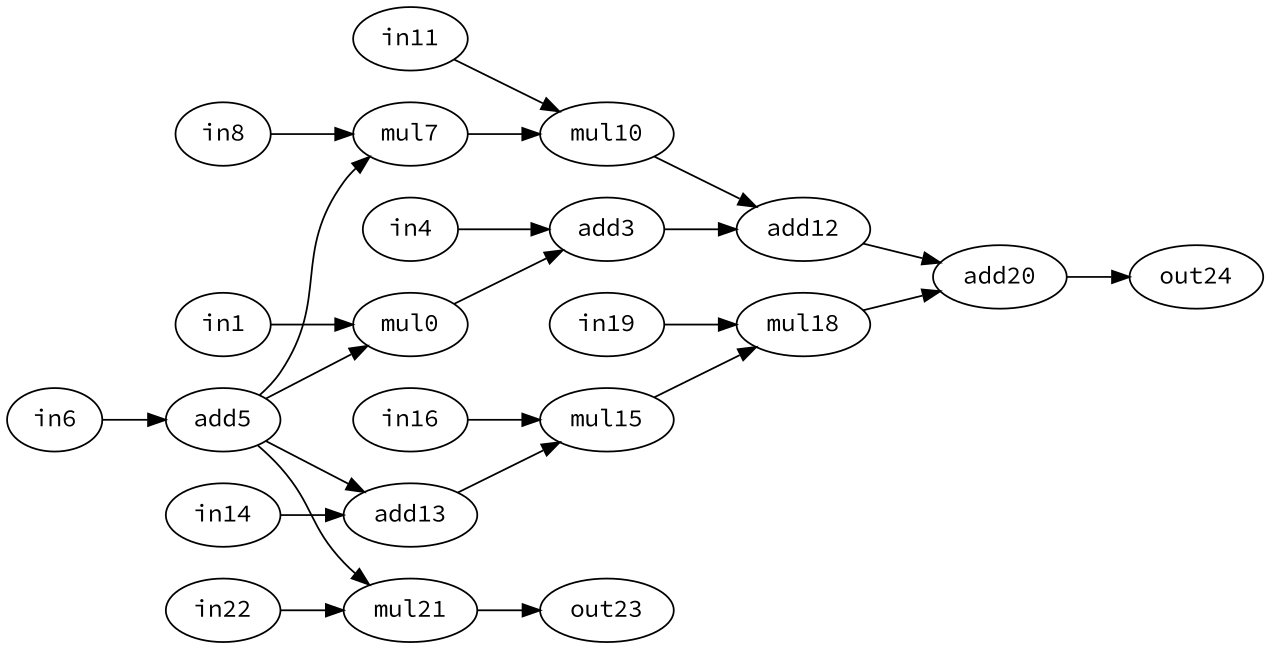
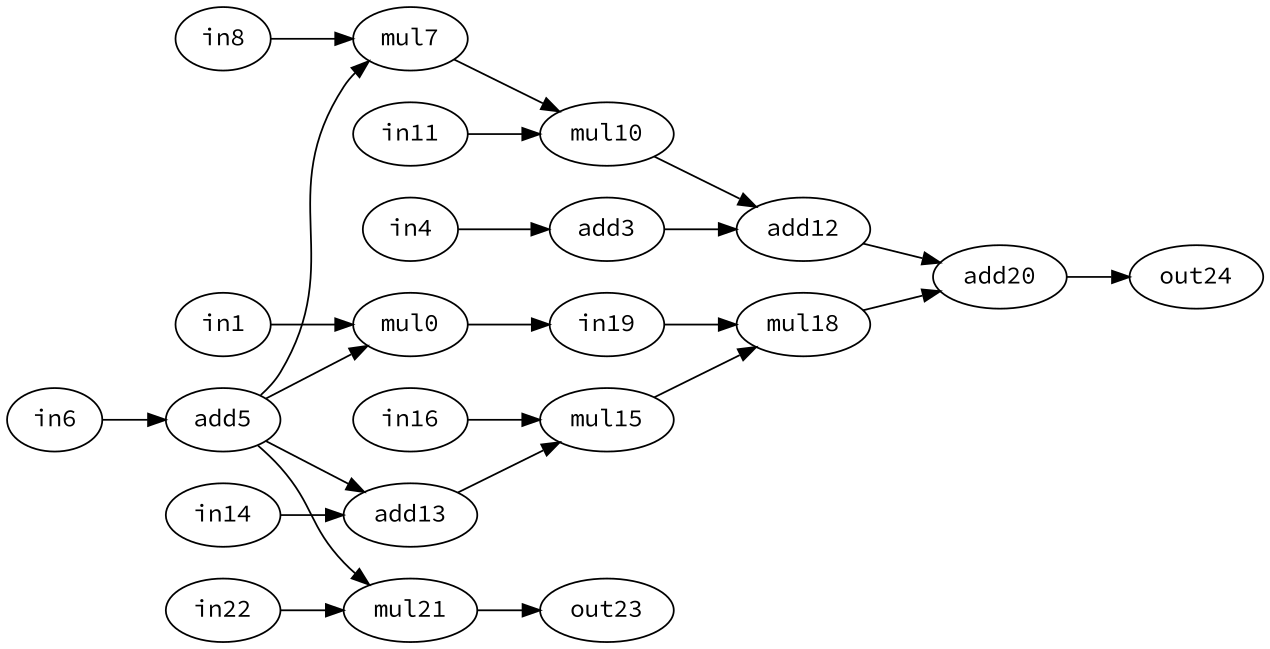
edge "mul0" -> "add3": now "mul0" -> "in19"
